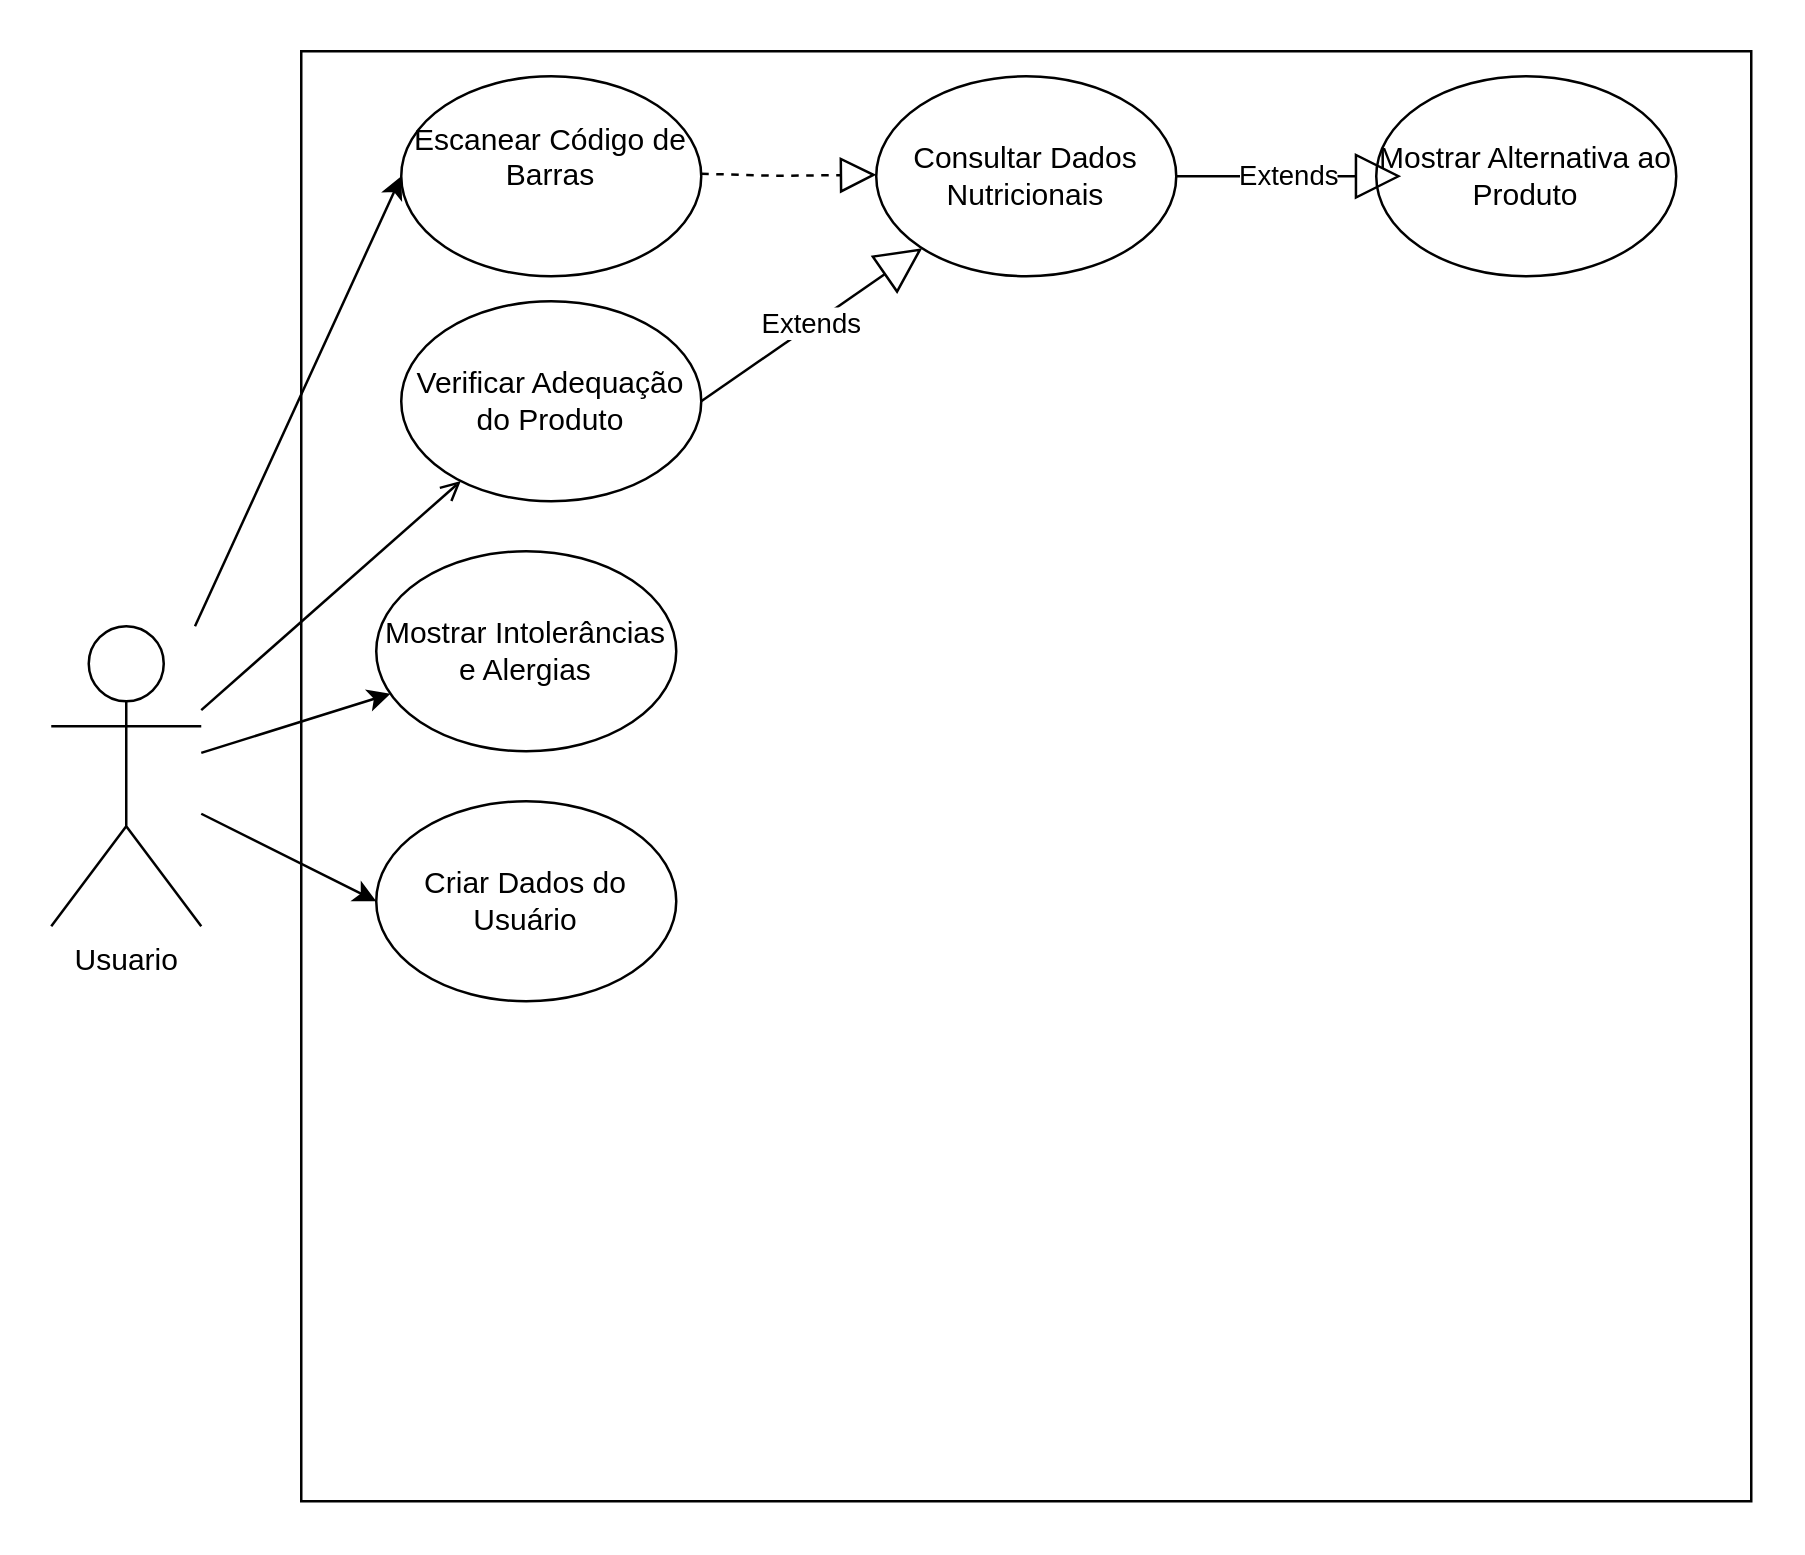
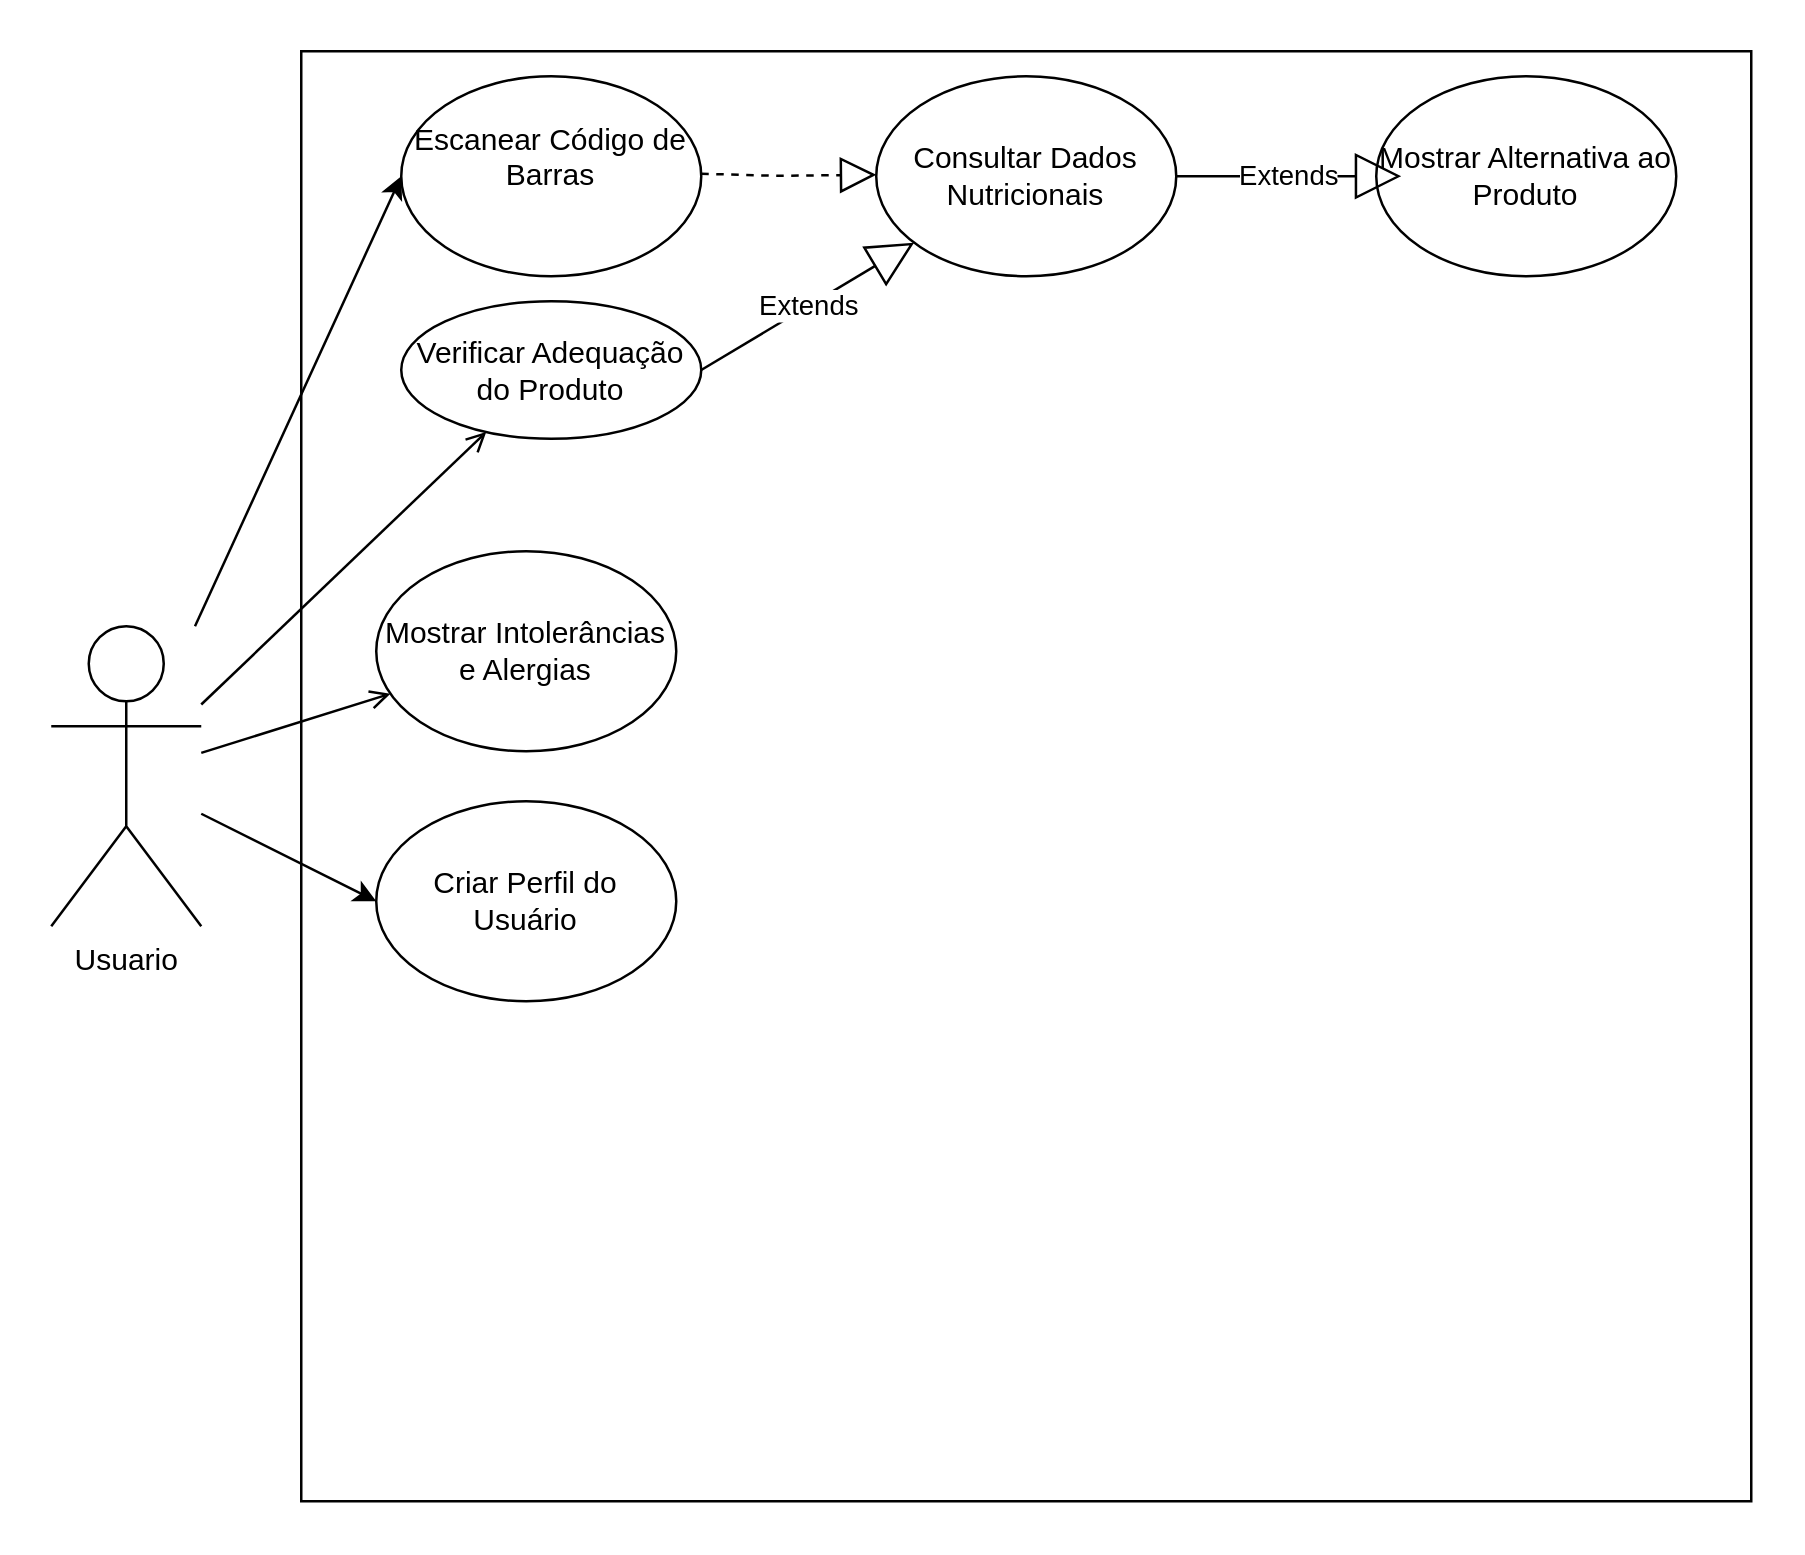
node "Verificar Adequação do Produto": size 300x200 -> 300x138
edge "Usuario" -> "Mostrar Intolerâncias e Alergias": arrowhead classic -> open
node "Criar Dados do Usuário": label "Criar Dados do Usuário" -> "Criar Perfil do Usuário"
